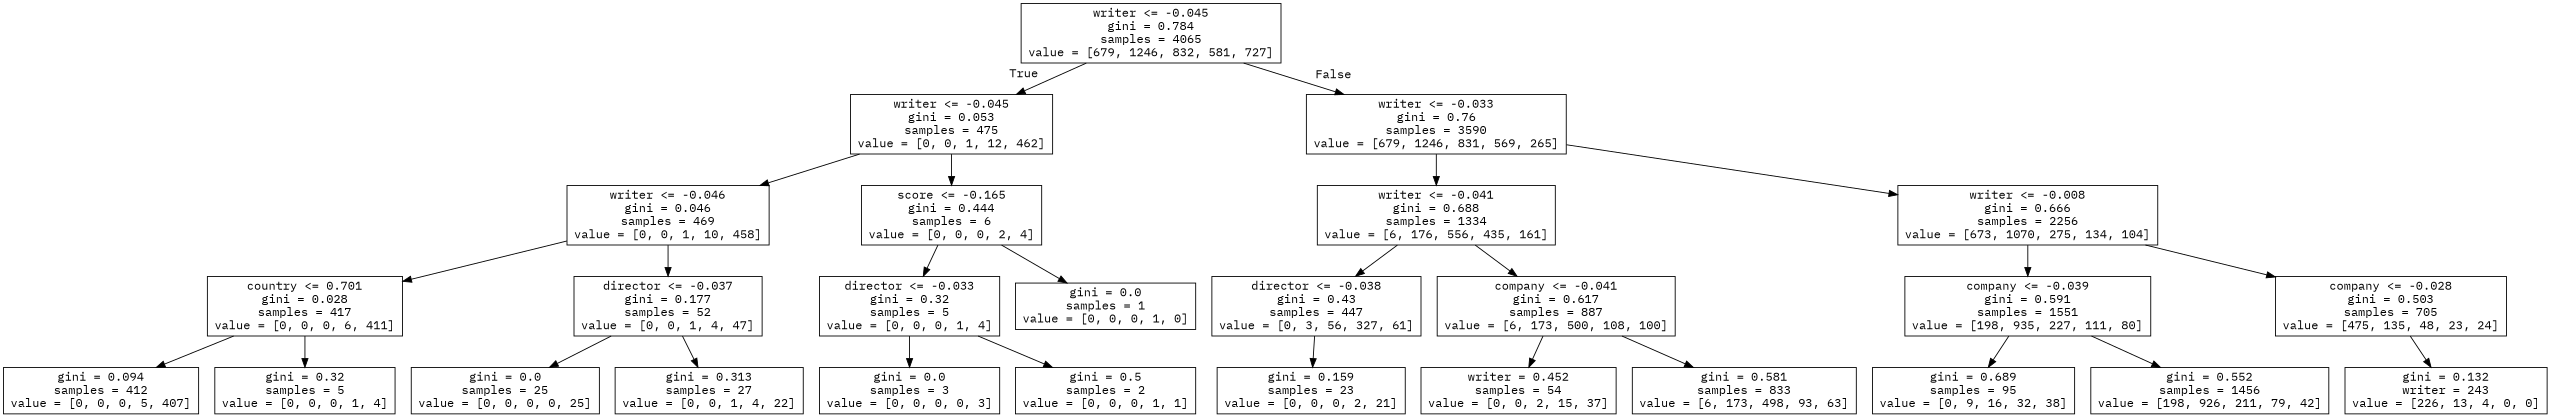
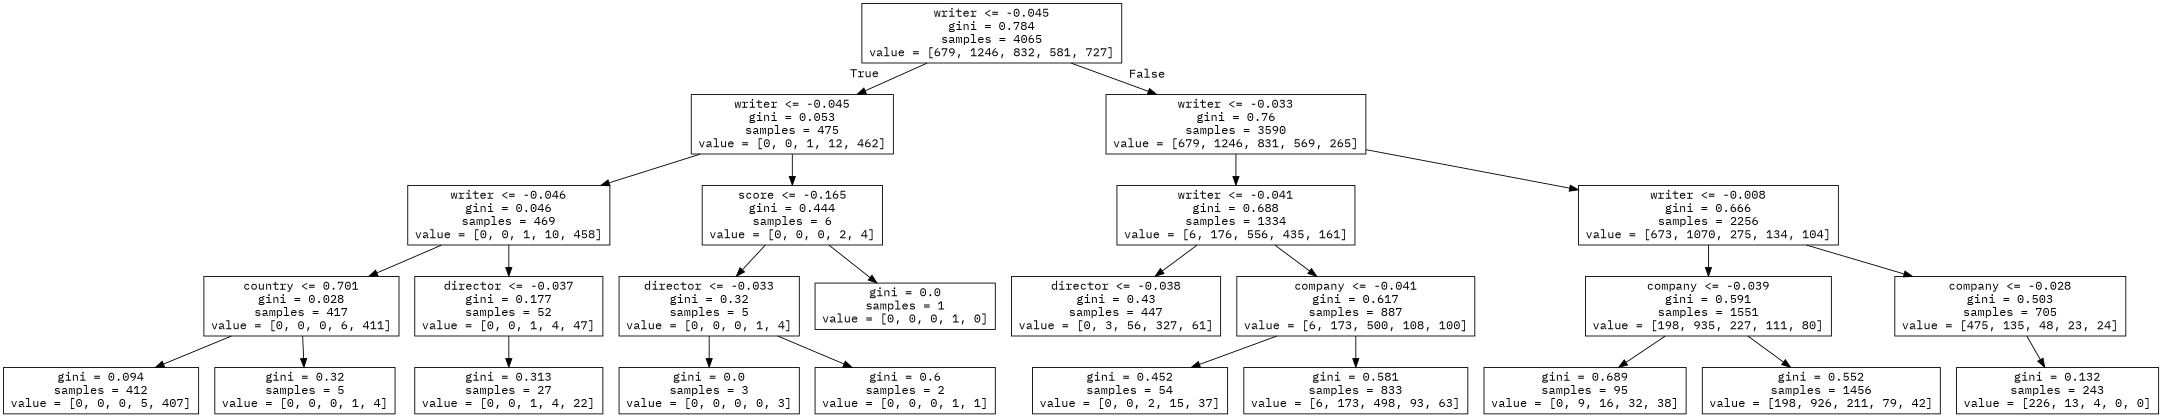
node "gini = 0.0 samples = 25 value = [0, 0, 0, 0, 25]": removed
node "gini = 0.5 samples = 2 value = [0, 0, 0, 1, 1]": label "gini = 0.5 samples = 2 value = [0, 0, 0, 1, 1]" -> "gini = 0.6 samples = 2 value = [0, 0, 0, 1, 1]"
node "gini = 0.159 samples = 23 value = [0, 0, 0, 2, 21]": removed
node "writer = 0.452 samples = 54 value = [0, 0, 2, 15, 37]": label "writer = 0.452 samples = 54 value = [0, 0, 2, 15, 37]" -> "gini = 0.452 samples = 54 value = [0, 0, 2, 15, 37]"
node "gini = 0.132 writer = 243 value = [226, 13, 4, 0, 0]": label "gini = 0.132 writer = 243 value = [226, 13, 4, 0, 0]" -> "gini = 0.132 samples = 243 value = [226, 13, 4, 0, 0]"
